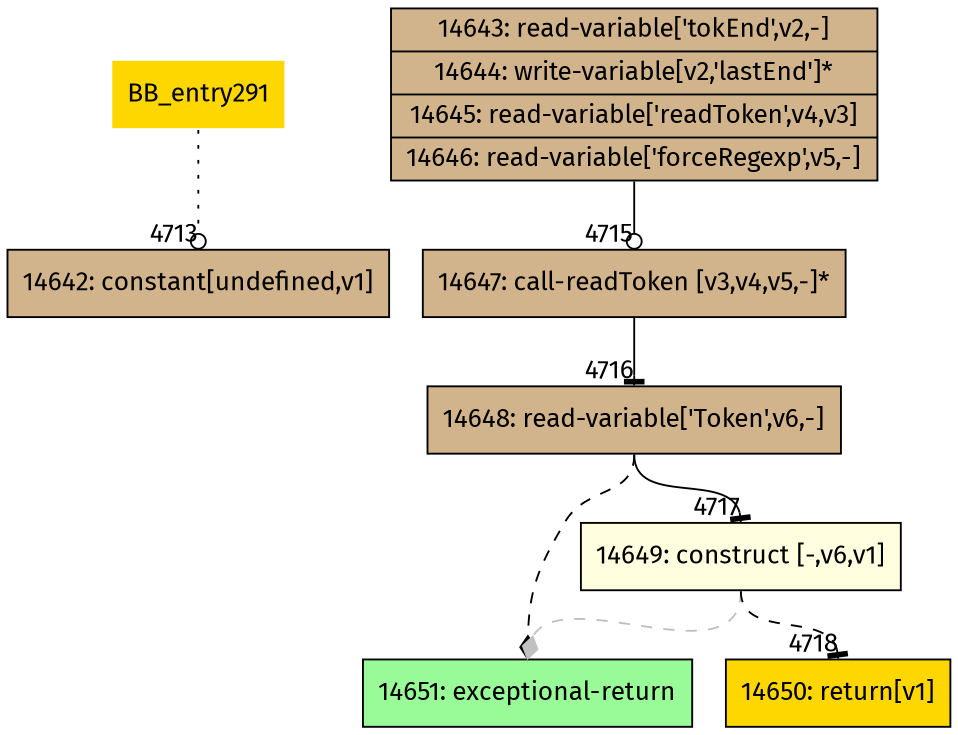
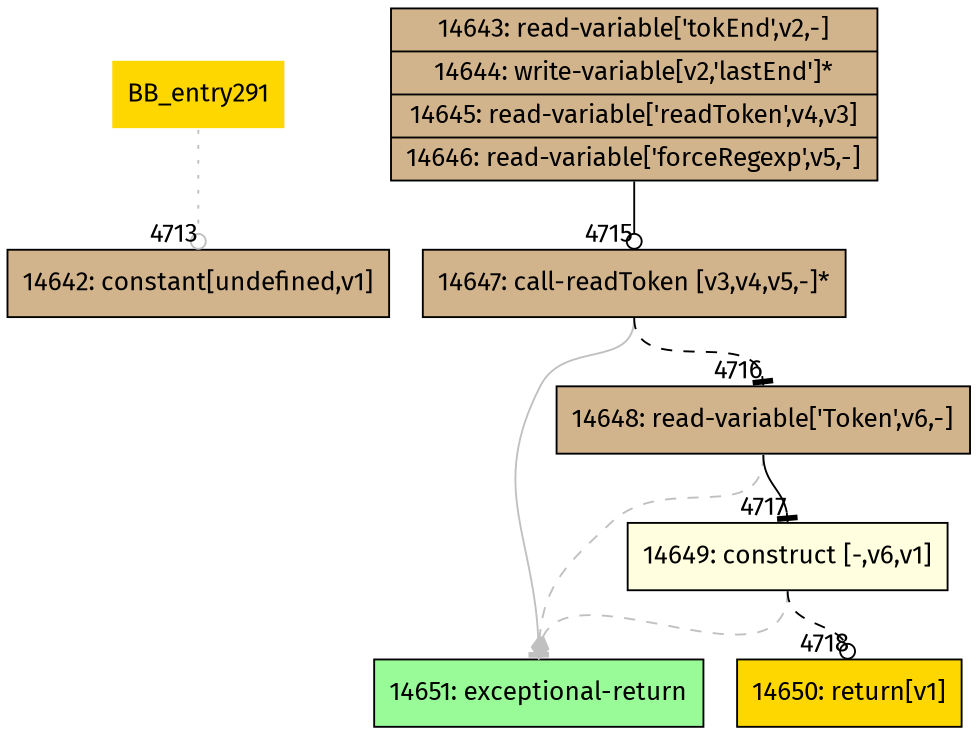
edge "BB_entry291" -> "14642: constant[undefined,v1]": color black -> gray
edge "14647: call-readToken [v3,v4,v5,-]*" -> "14648: read-variable['Token',v6,-]": style solid -> dashed
edge "14647: call-readToken [v3,v4,v5,-]*" -> "14651: exceptional-return": added
edge "14648: read-variable['Token',v6,-]" -> "14651: exceptional-return": color black -> gray
edge "14649: construct [-,v6,v1]" -> "14650: return[v1]": arrowhead tee -> odot
